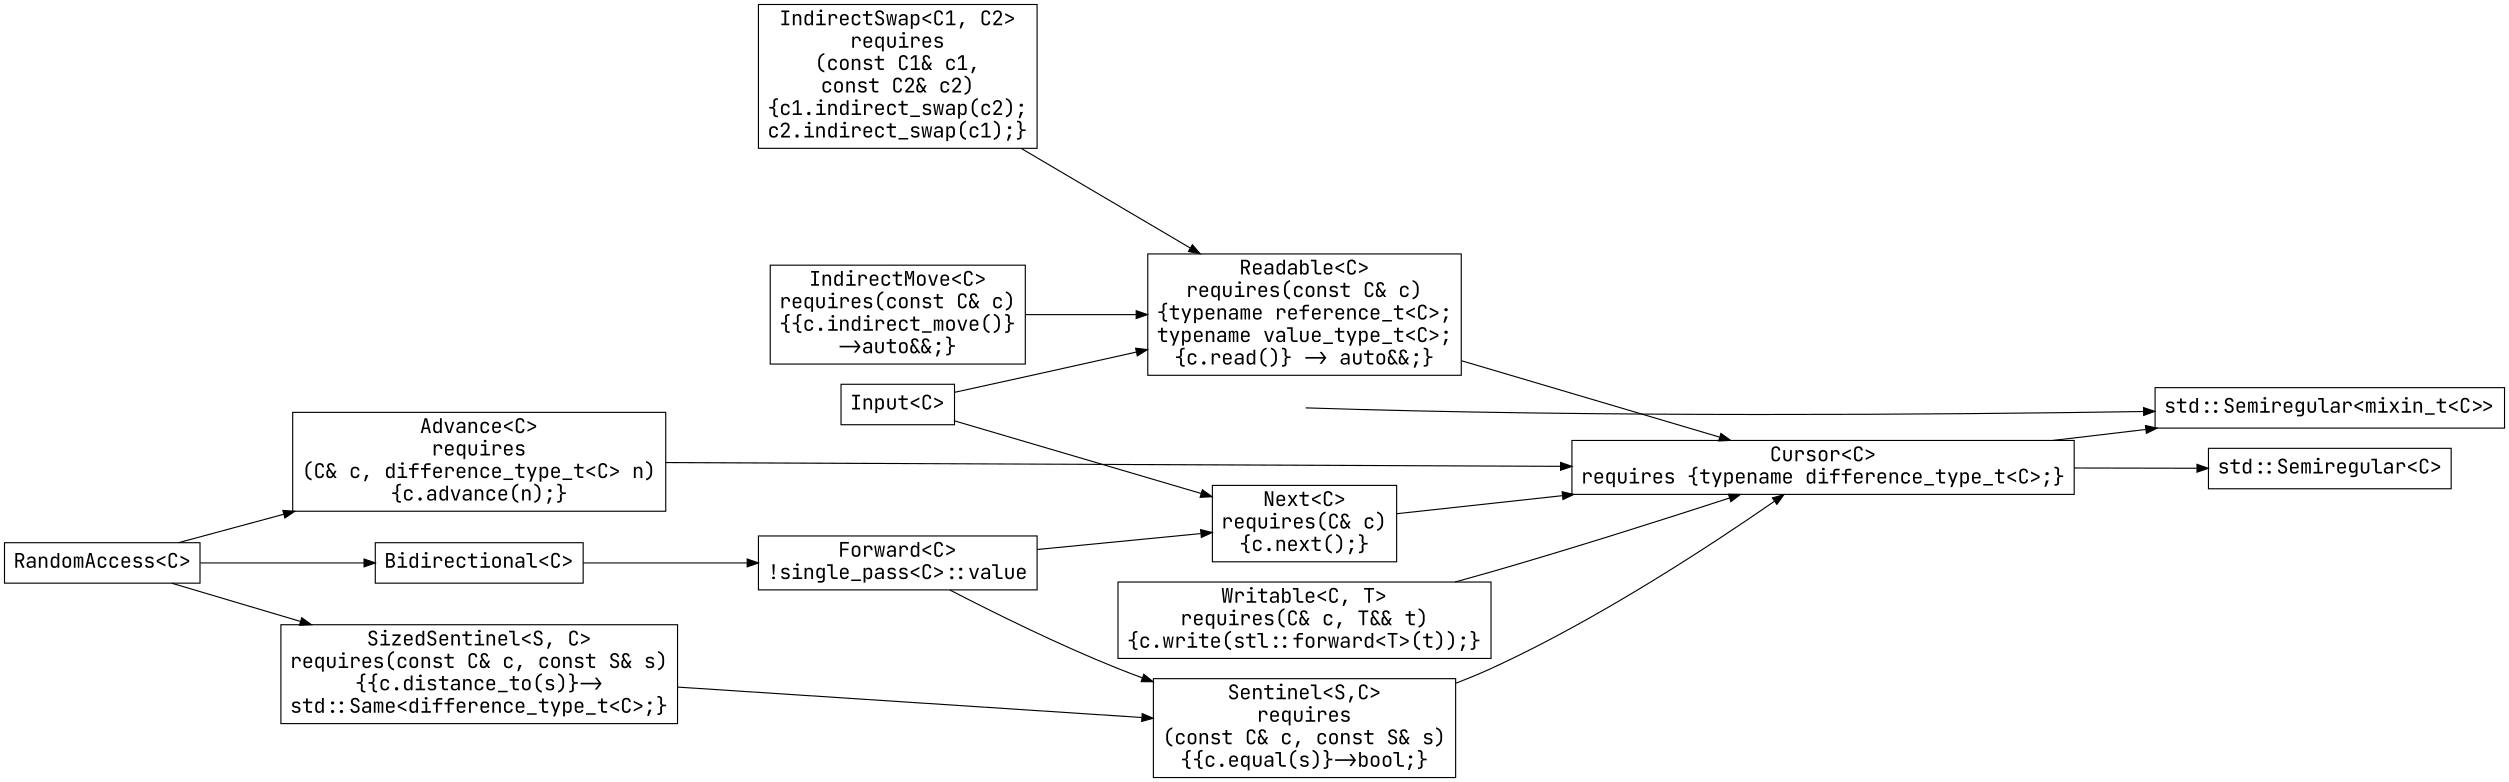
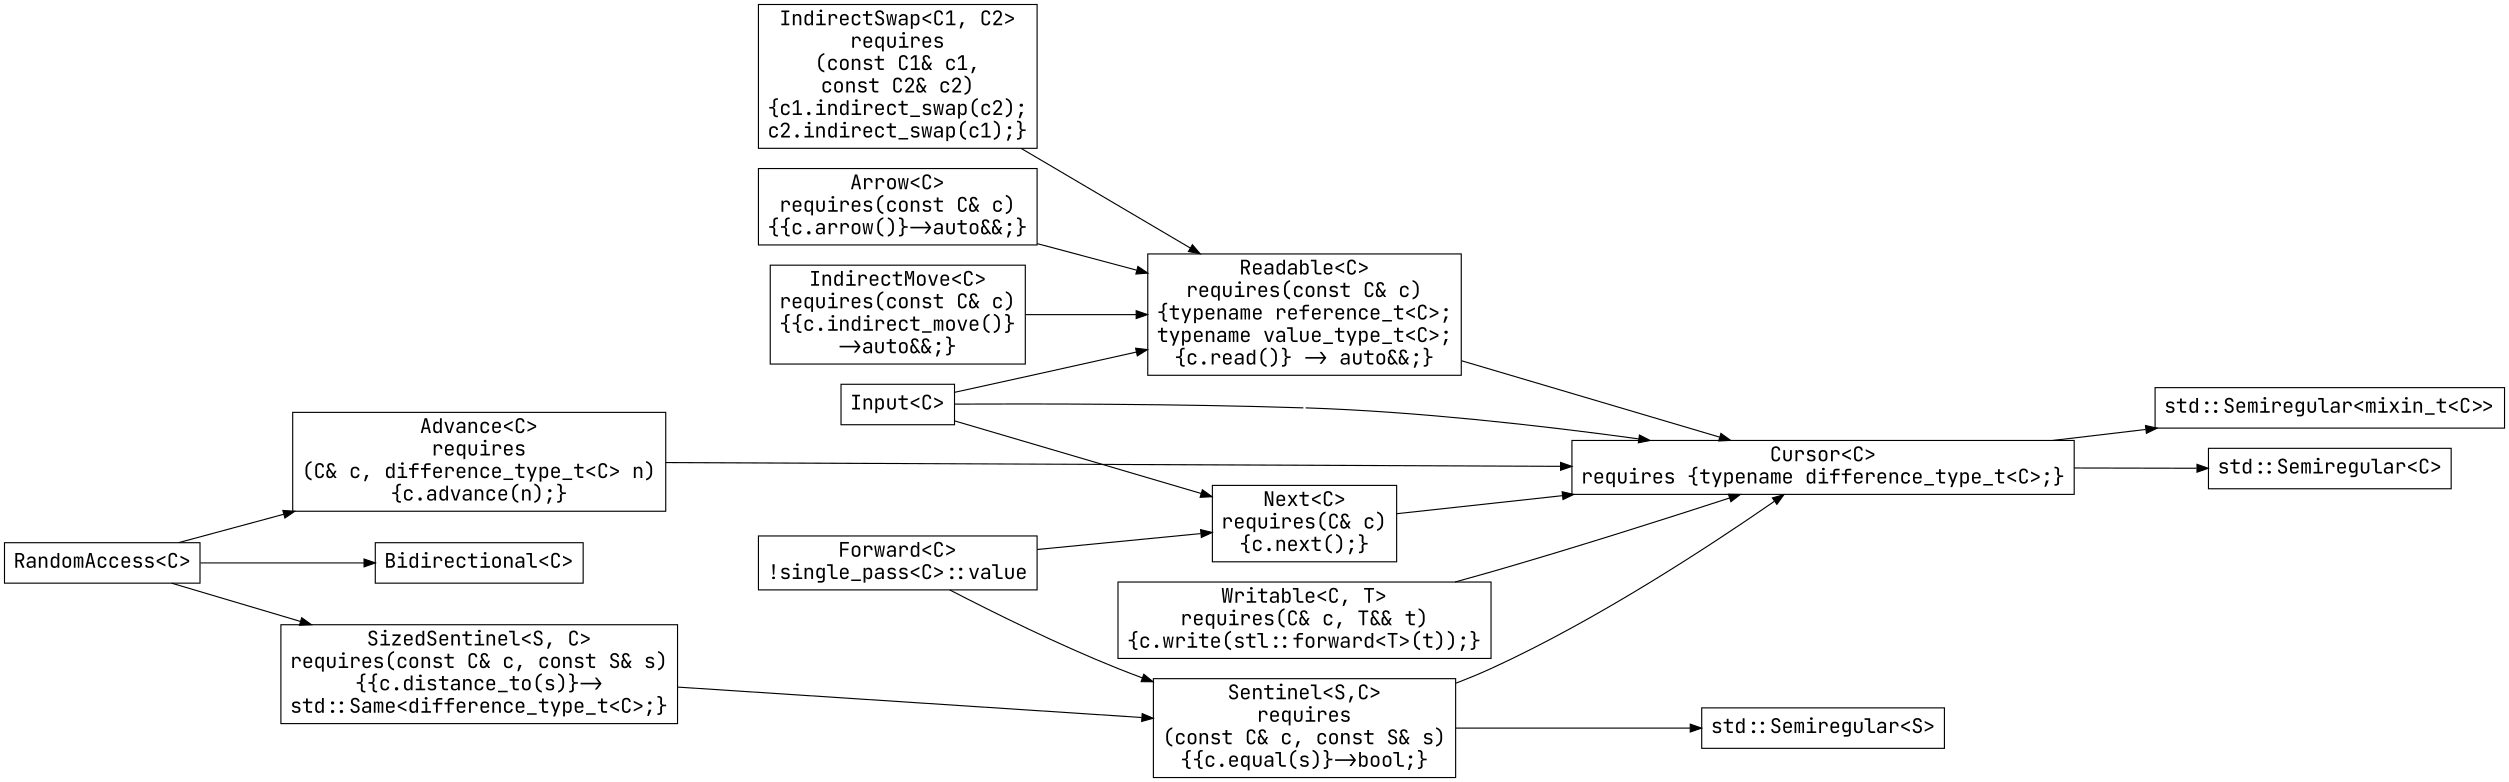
node "Arrow<C> requires(const C& c) {{c.arrow()}->auto&&;}": added
edge "Input<C>" -> "std::Semiregular<mixin_t<C>>": now "Input<C>" -> "Cursor<C> requires {typename difference_type_t<C>;}"
edge "Bidirectional<C>" -> "Forward<C> !single_pass<C>::value": removed
node "std::Semiregular<S>": added
